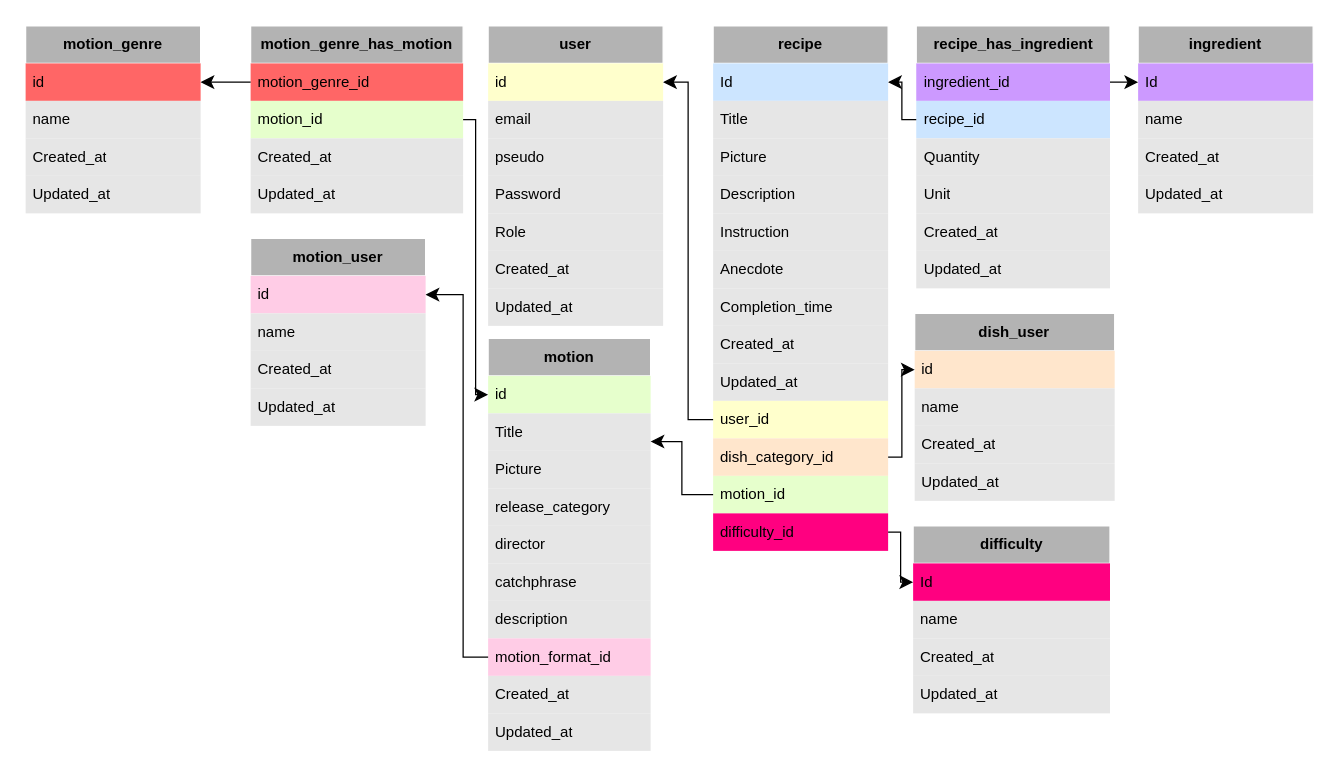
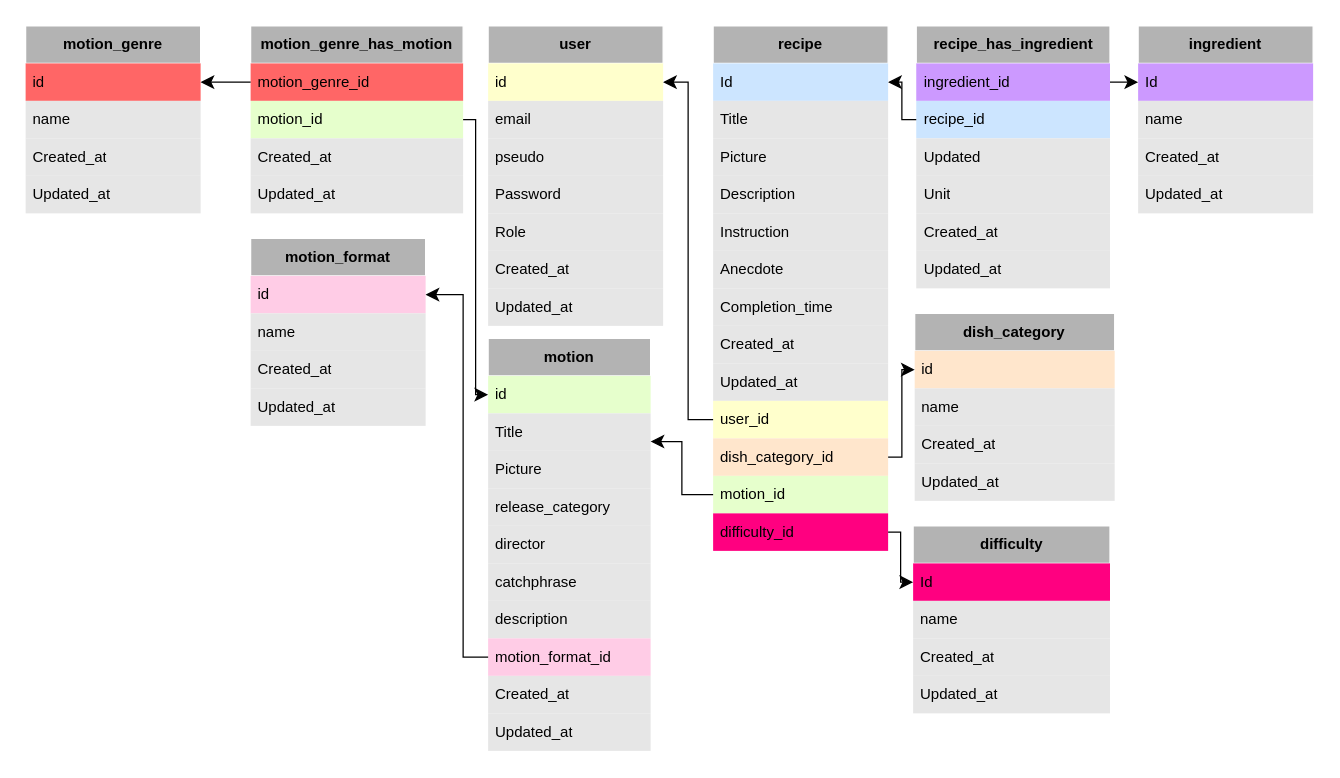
node "Quantity": label "Quantity" -> "Updated"
node "motion_user": label "motion_user" -> "motion_format"
node "dish_user": label "dish_user" -> "dish_category"
